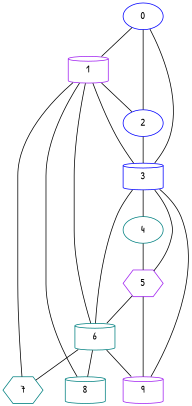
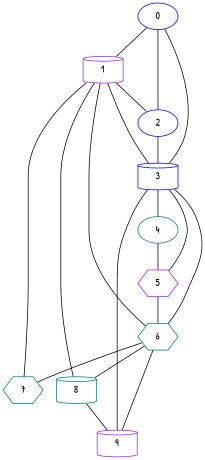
node "6": shape cylinder -> hexagon
edge "5" -- "9": now "8" -- "9"
